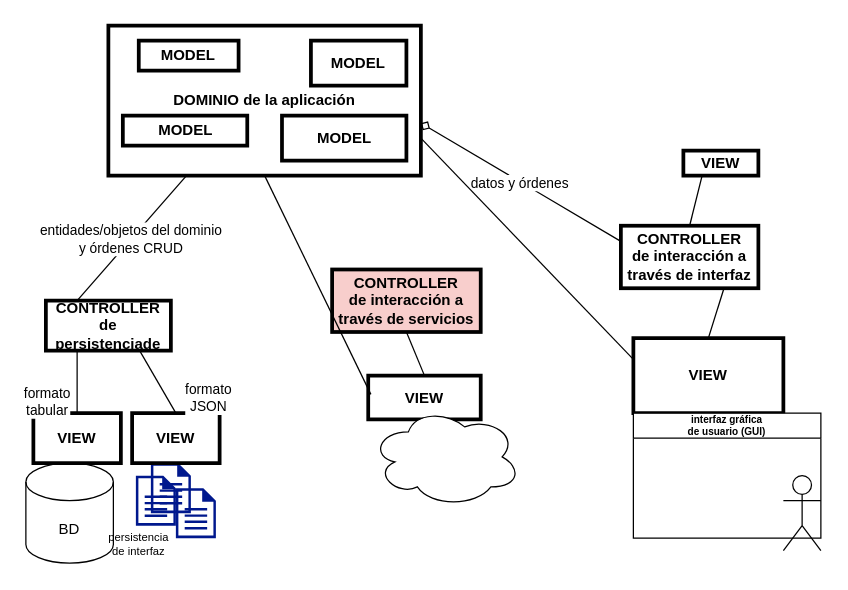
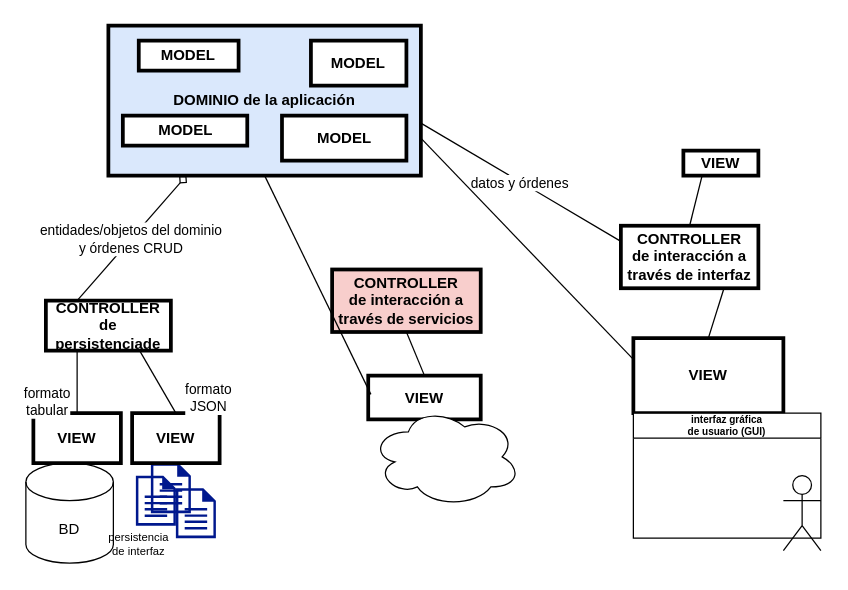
node "DOMINIO de la aplicación": fillcolor #ffffff -> #dae8fc
edge "CONTROLLER de interacción a través de interfaz" -> "DOMINIO de la aplicación": arrowhead diamond -> none
edge "DOMINIO de la aplicación" -- "CONTROLLER de persistenciade": arrowhead none -> diamond
